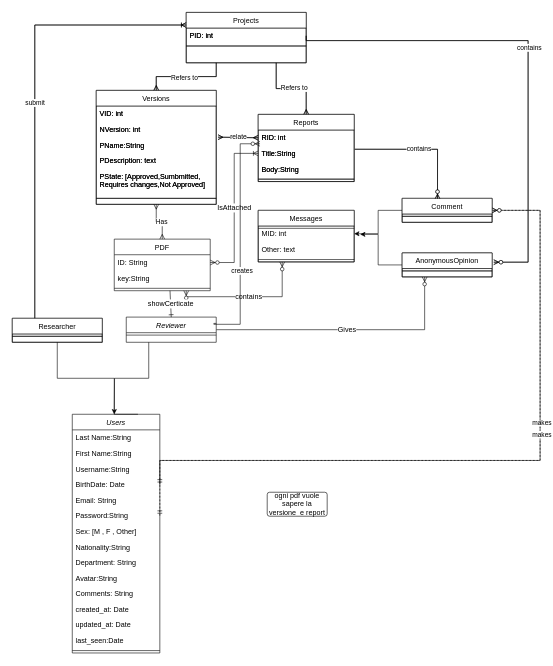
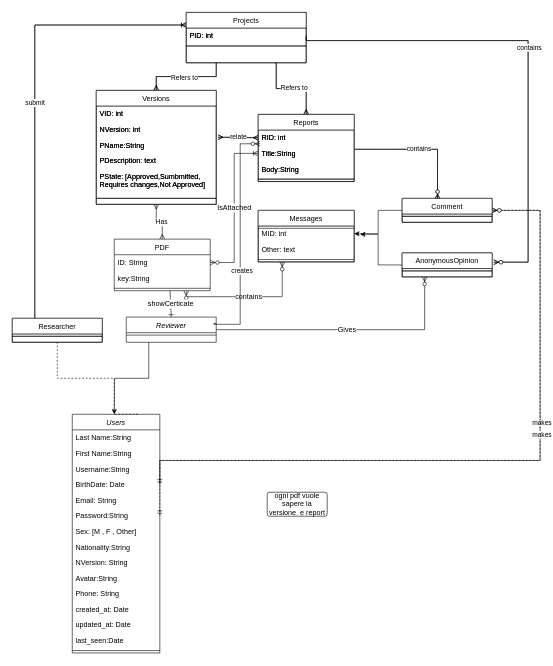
edge "Researcher" -- "Users": style solid -> dashed
node "Department: String": label "Department: String" -> "NVersion: String"
node "Comments: String": label "Comments: String" -> "Phone: String"
